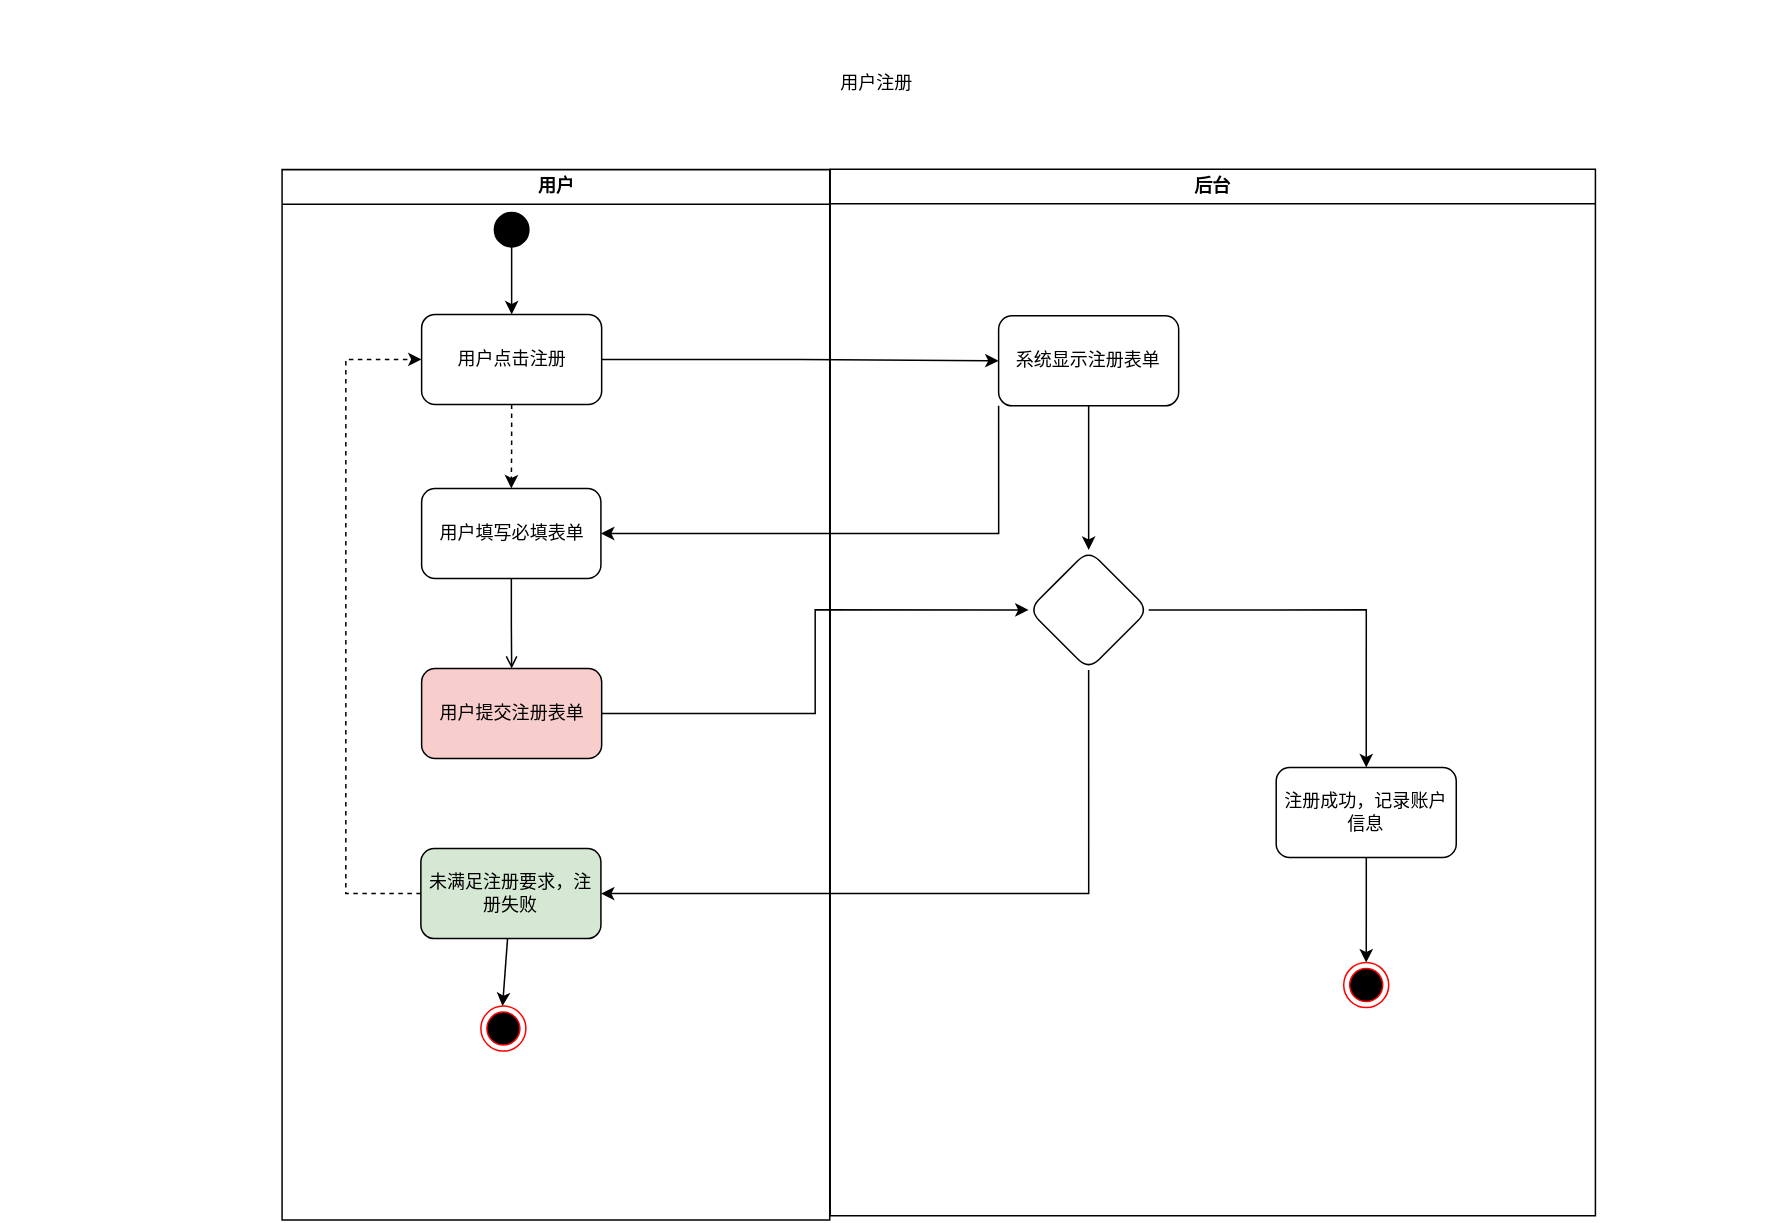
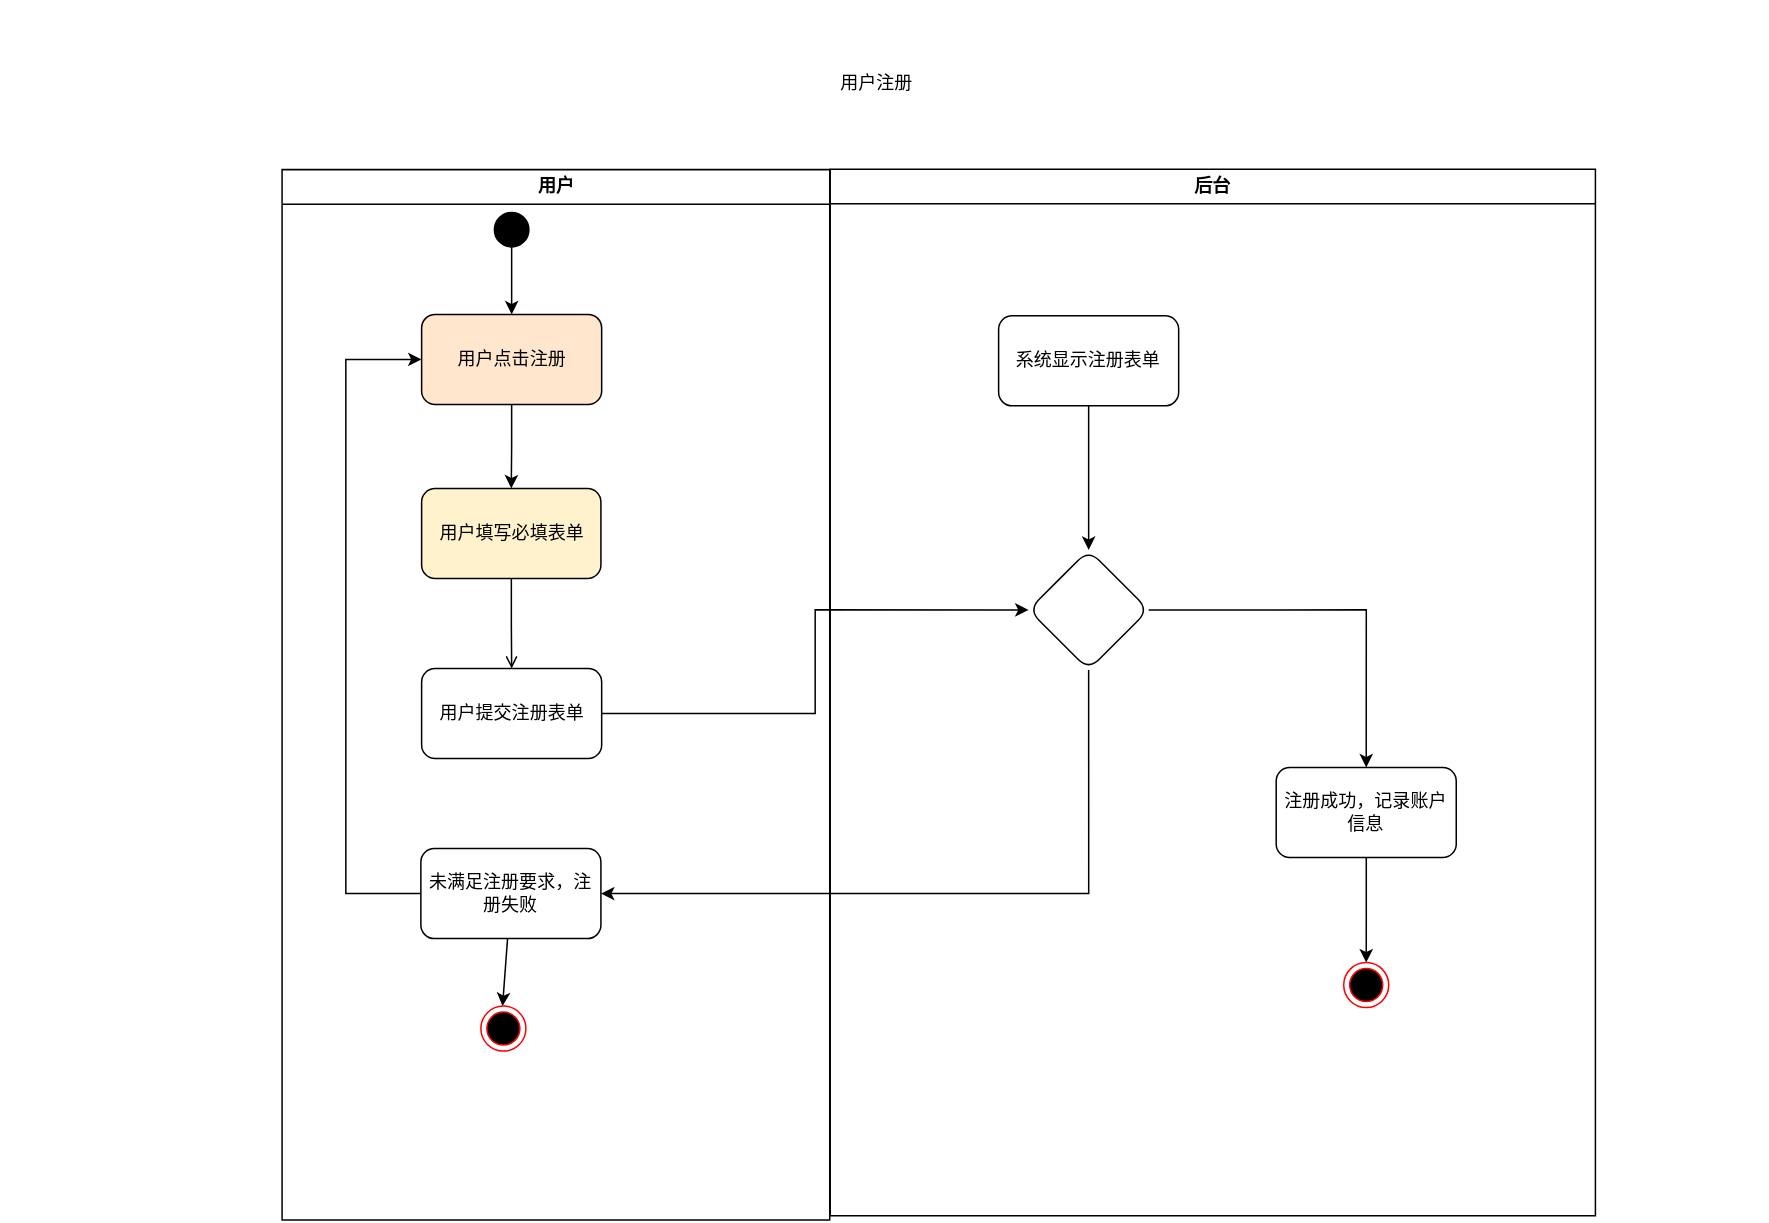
node "用户点击注册": fillcolor #ffffff -> #ffe6cc
edge "用户点击注册" -> "系统显示注册表单": removed
edge "用户点击注册" -> "用户填写必填表单": style dashed -> solid
node "用户填写必填表单": fillcolor #ffffff -> #fff2cc
edge "系统显示注册表单" -> "用户填写必填表单": removed
edge "未满足注册要求，注册失败" -> "用户点击注册": style dashed -> solid
node "用户提交注册表单": fillcolor #f8cecc -> #ffffff
node "未满足注册要求，注册失败": fillcolor #d5e8d4 -> #ffffff
